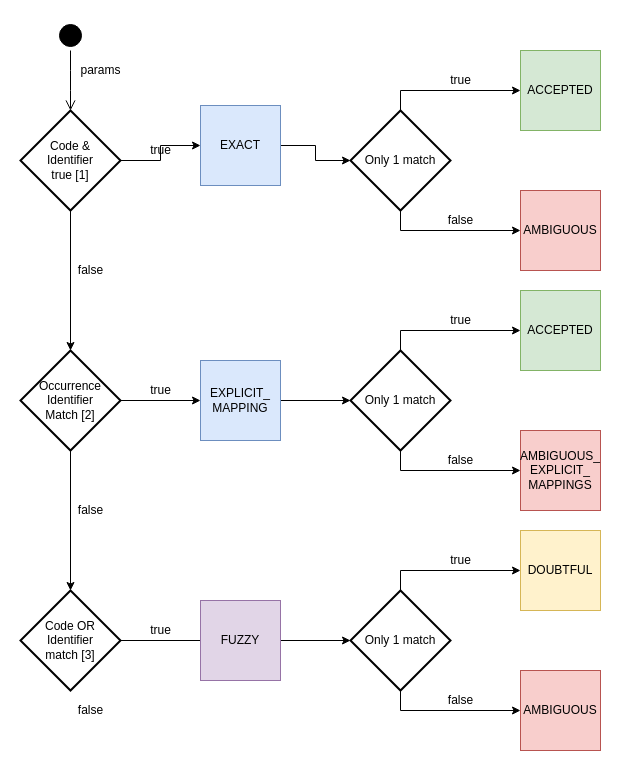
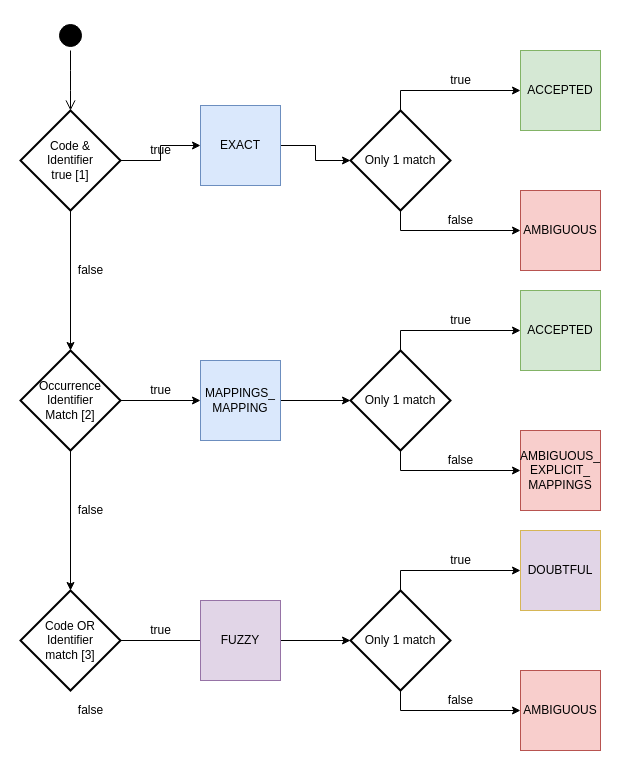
node "params": removed
node "EXPLICIT_ MAPPING": label "EXPLICIT_ MAPPING" -> "MAPPINGS_ MAPPING"
node "DOUBTFUL": fillcolor #fff2cc -> #e1d5e7
